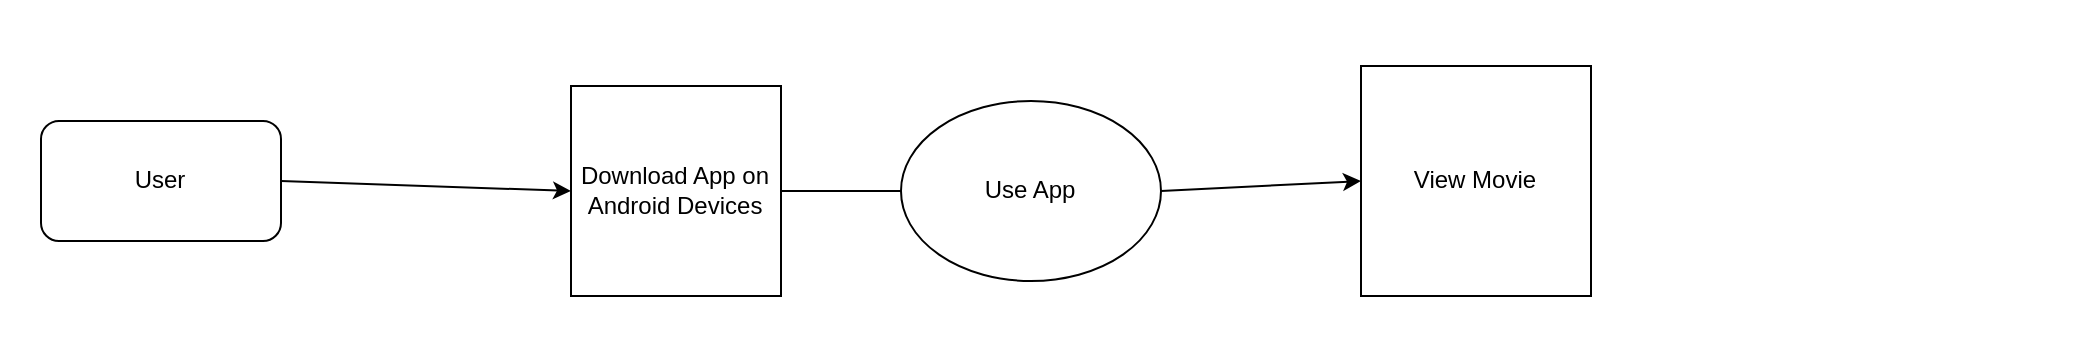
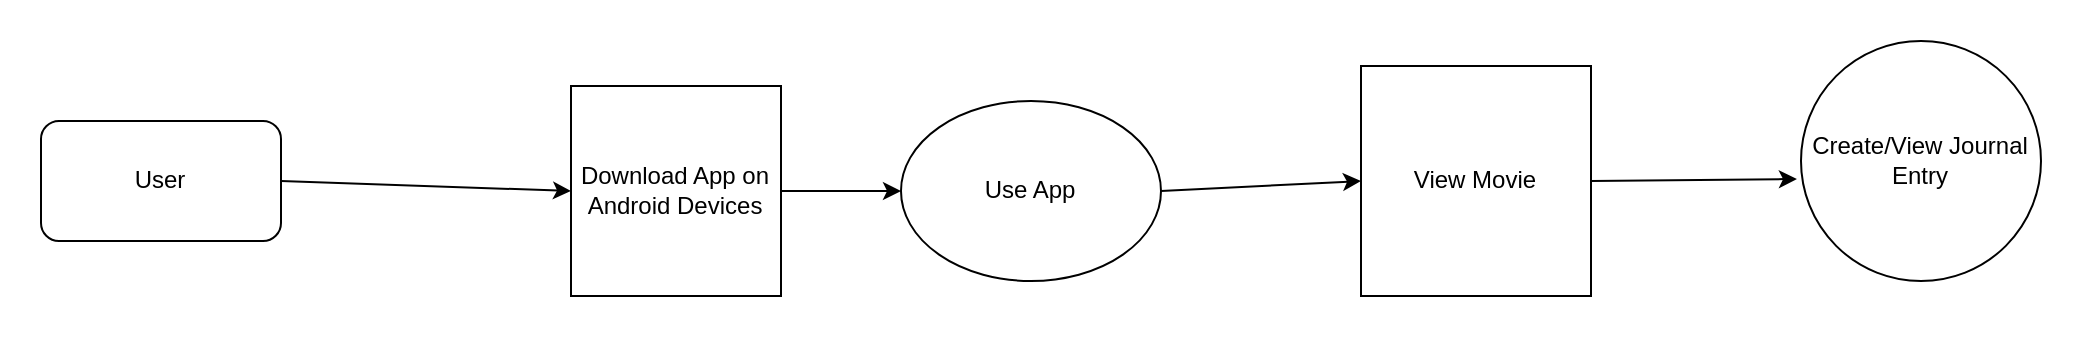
node "Create/View Journal Entry": added
edge "View Movie" -> "Create/View Journal Entry": added
edge "Download App on Android Devices" -- "Use App": arrowhead none -> classic
